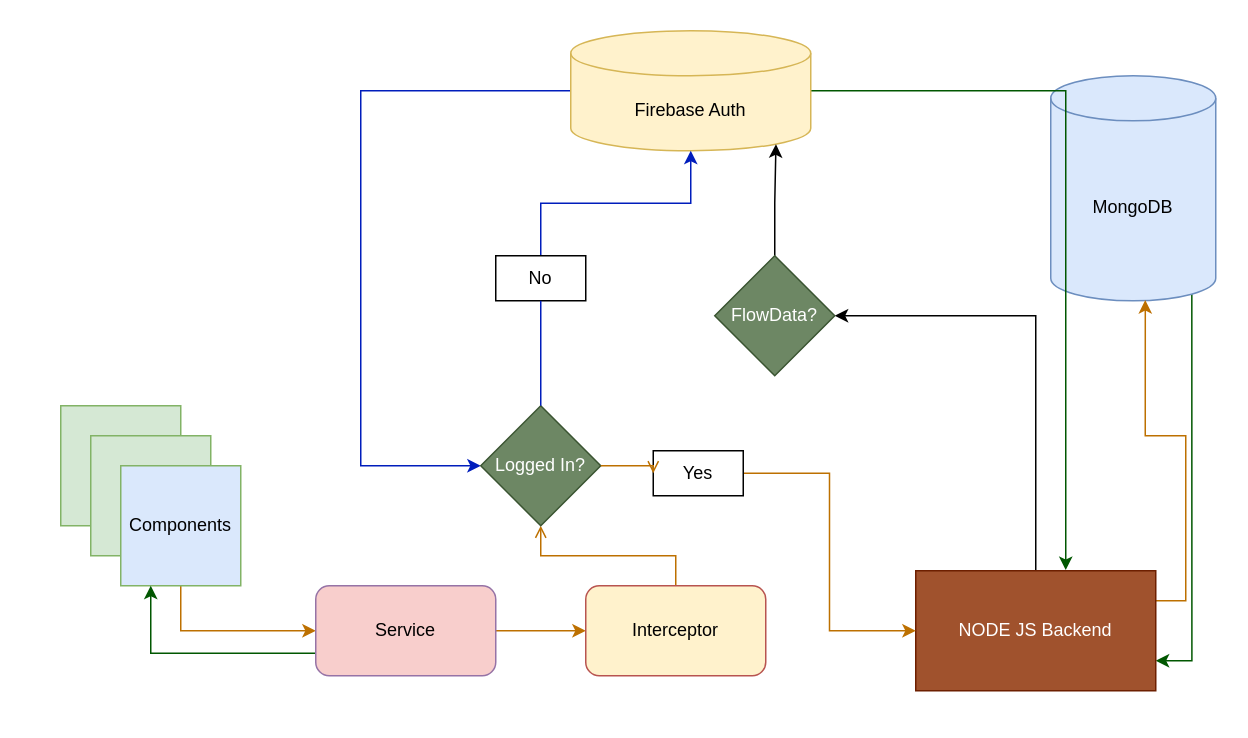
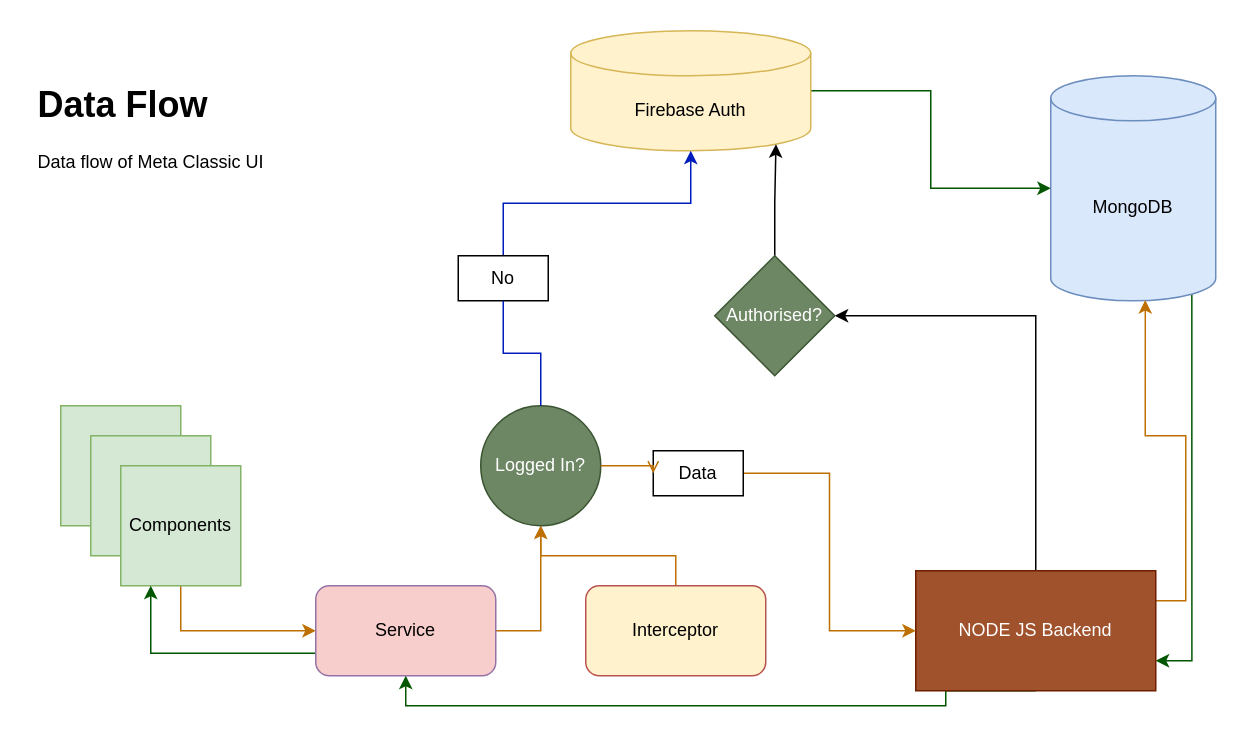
node "Data FlowData flow of Meta Classic UI": added
edge "Firebase Auth" -> "Logged In?": removed
edge "Firebase Auth" -> "NODE JS Backend": now "Firebase Auth" -> "MongoDB"
node "No": moved (541, 278) -> (503, 278)
node "FlowData?": label "FlowData?" -> "Authorised?"
node "Logged In?": shape diamond -> ellipse
node "Yes": label "Yes" -> "Data"
node "Components": fillcolor #dae8fc -> #d5e8d4
edge "Service" -> "Interceptor": now "Service" -> "Logged In?"
edge "NODE JS Backend" -> "Service": added
